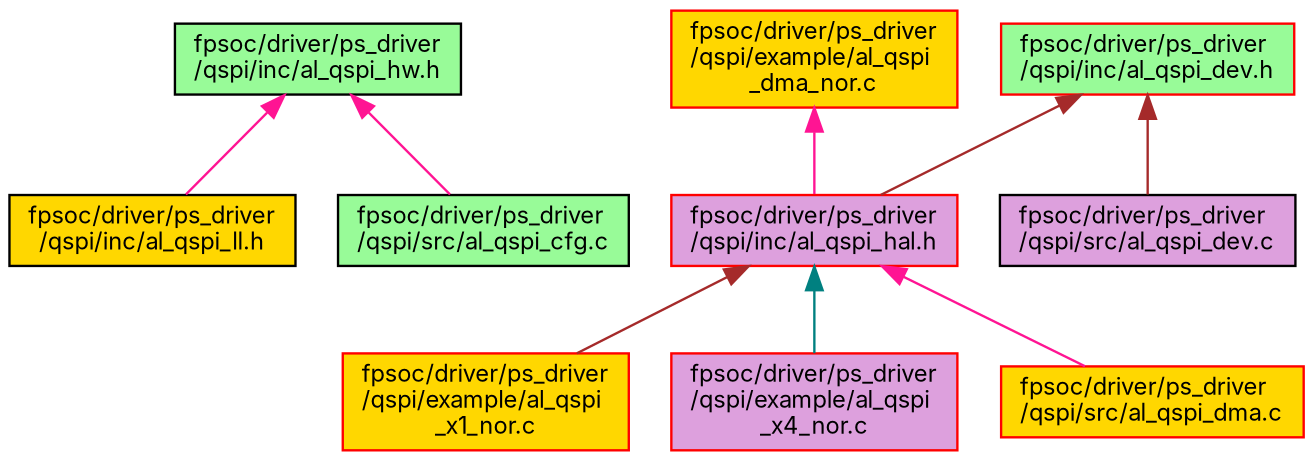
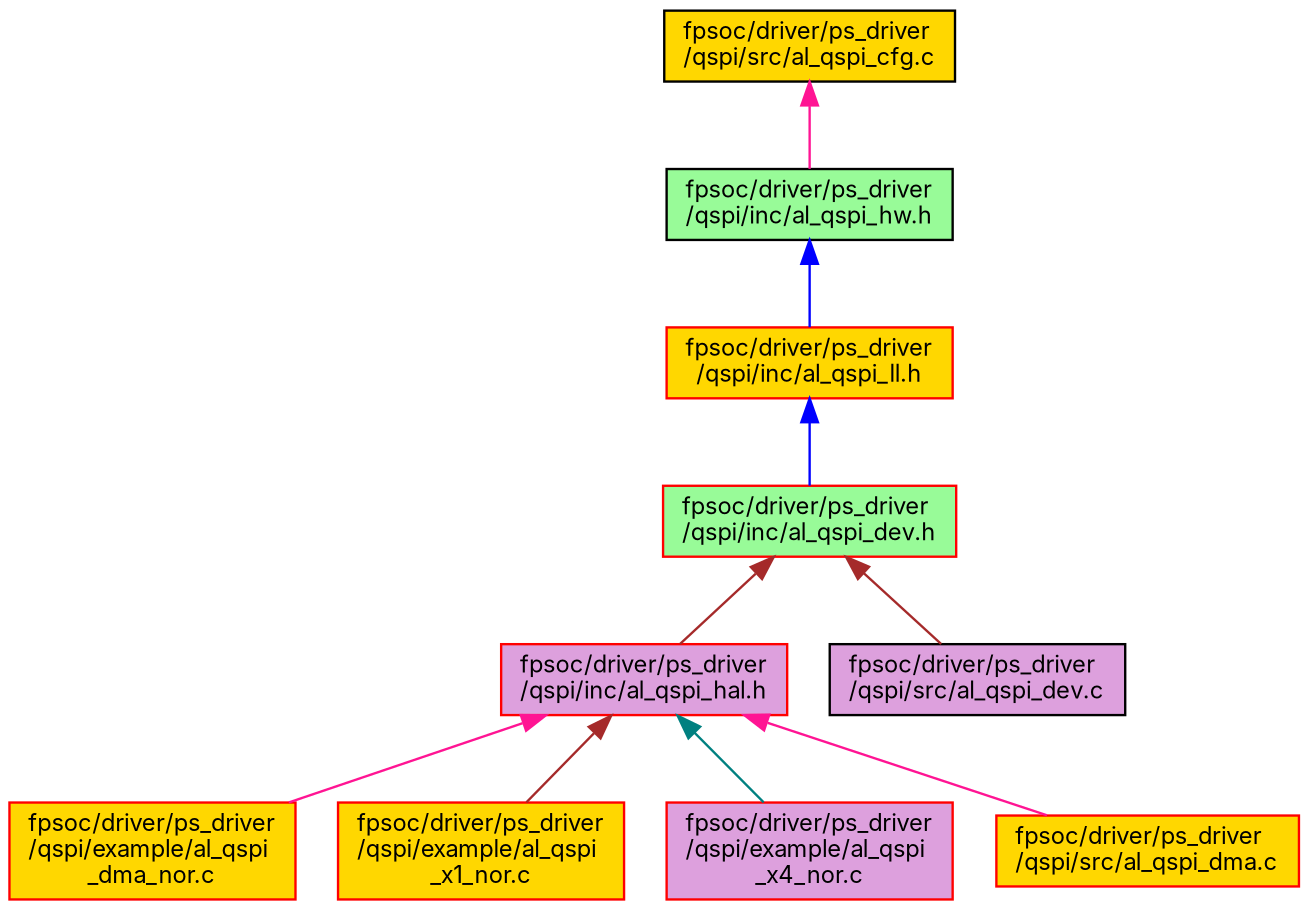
edge "fpsoc/driver/ps_driver /qspi/inc/al_qspi_ll.h" -> "fpsoc/driver/ps_driver /qspi/inc/al_qspi_hw.h": color deeppink -> blue
edge "fpsoc/driver/ps_driver /qspi/src/al_qspi_cfg.c" -> "fpsoc/driver/ps_driver /qspi/inc/al_qspi_hw.h": reversed
edge "fpsoc/driver/ps_driver /qspi/inc/al_qspi_hal.h" -> "fpsoc/driver/ps_driver /qspi/example/al_qspi _dma_nor.c": reversed
node "fpsoc/driver/ps_driver /qspi/inc/al_qspi_ll.h": color black -> red
node "fpsoc/driver/ps_driver /qspi/src/al_qspi_cfg.c": fillcolor palegreen -> gold
edge "fpsoc/driver/ps_driver /qspi/inc/al_qspi_dev.h" -> "fpsoc/driver/ps_driver /qspi/inc/al_qspi_ll.h": added
